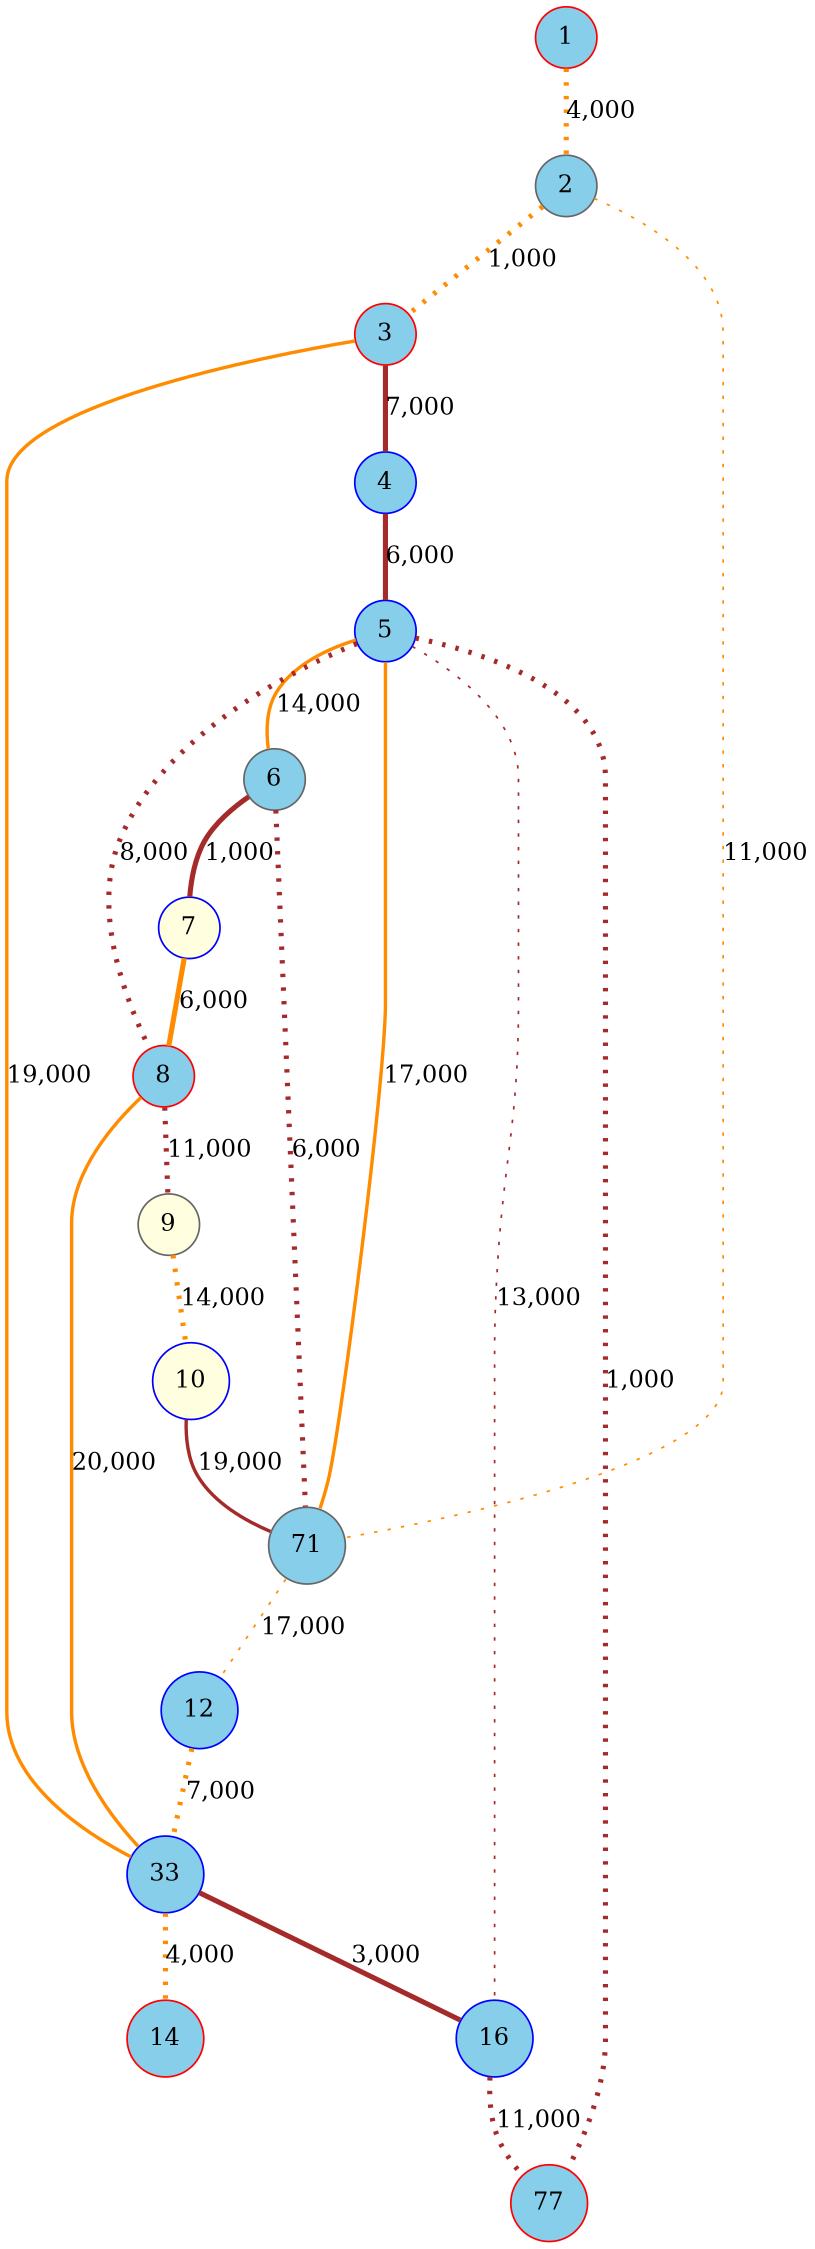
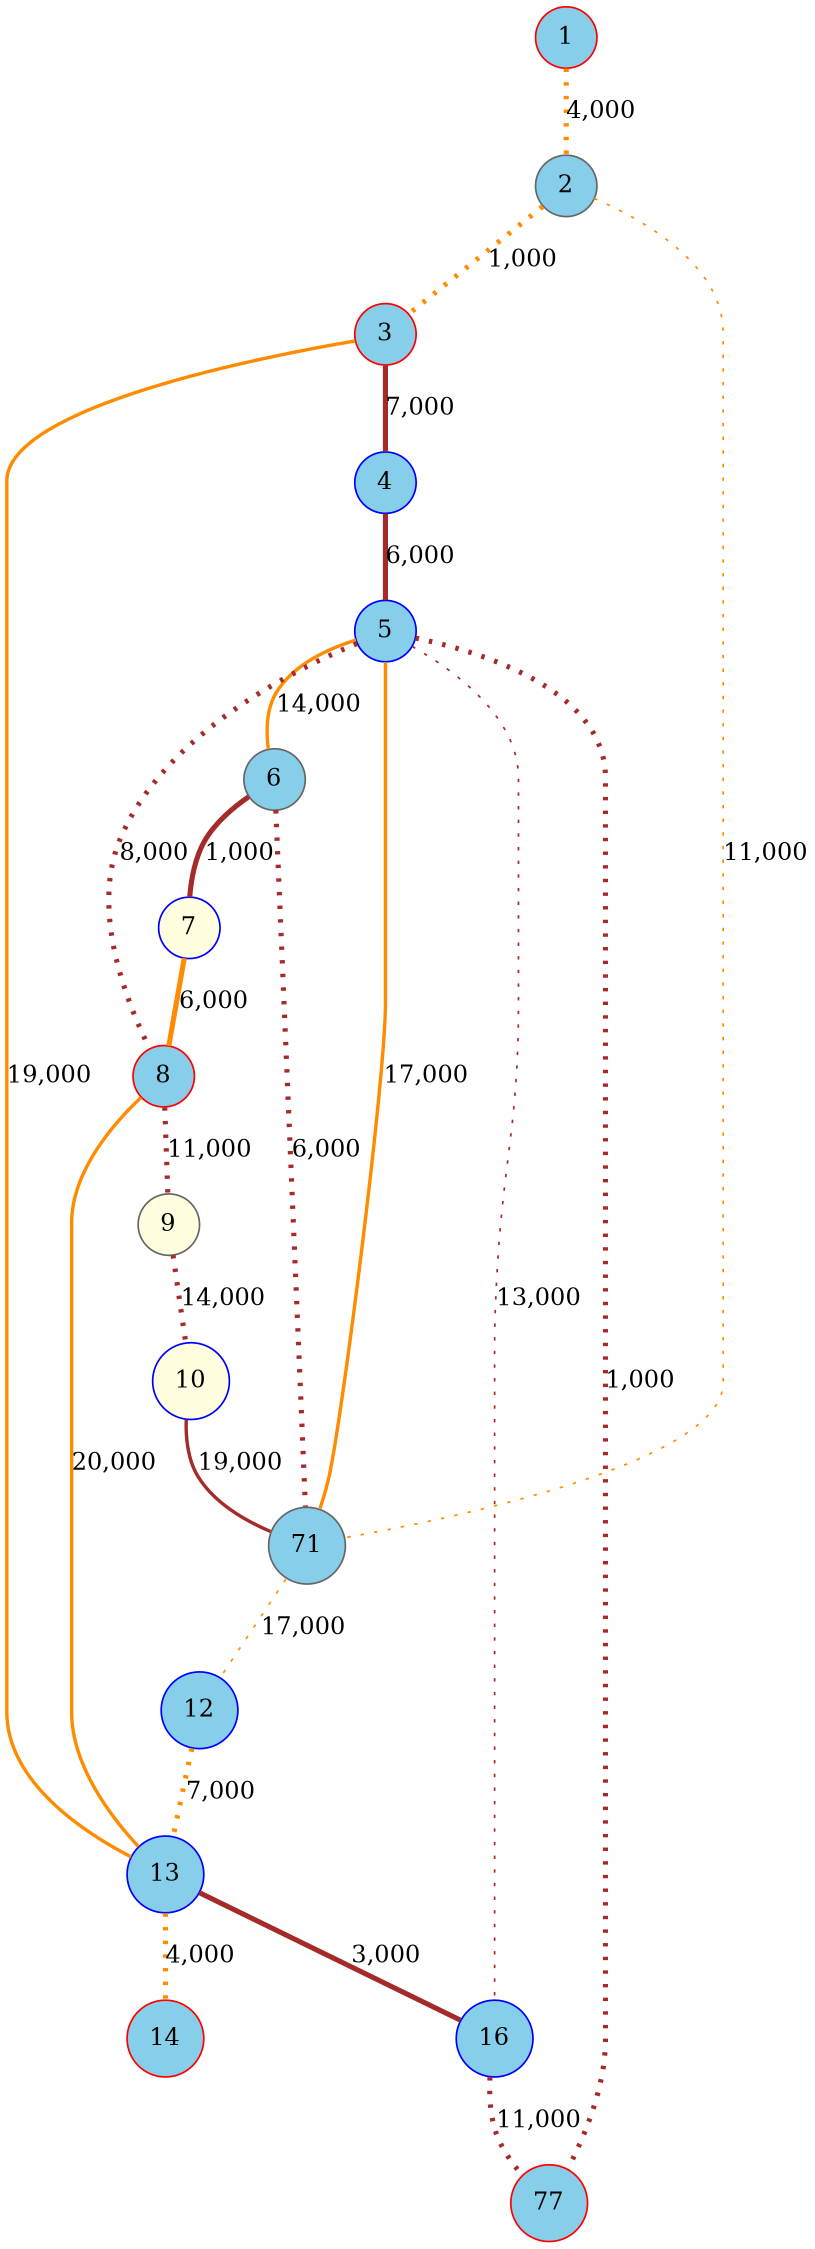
edge "9" -- "10": color darkorange -> brown
node "33": label "33" -> "13"
